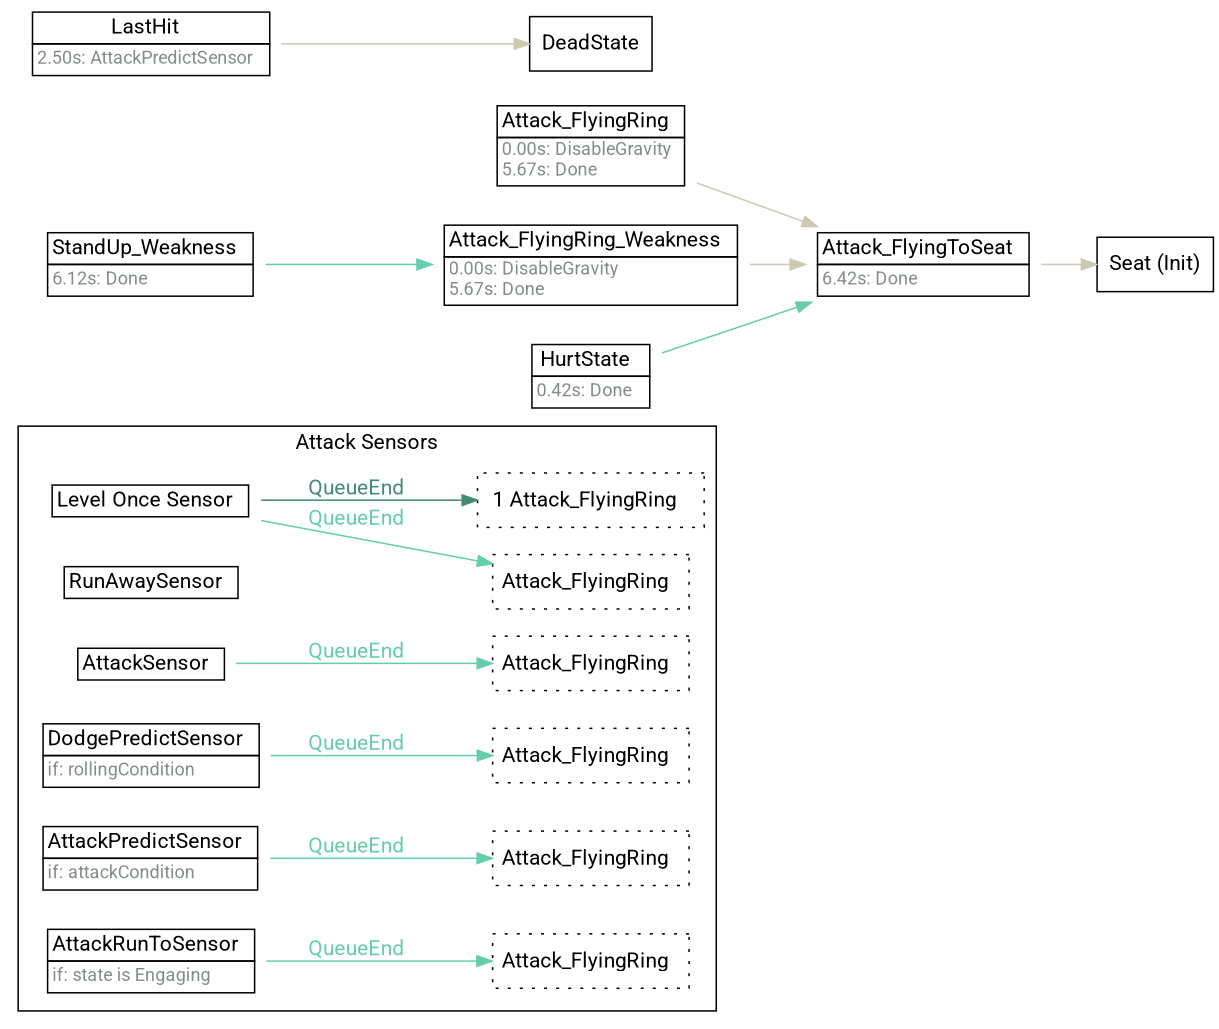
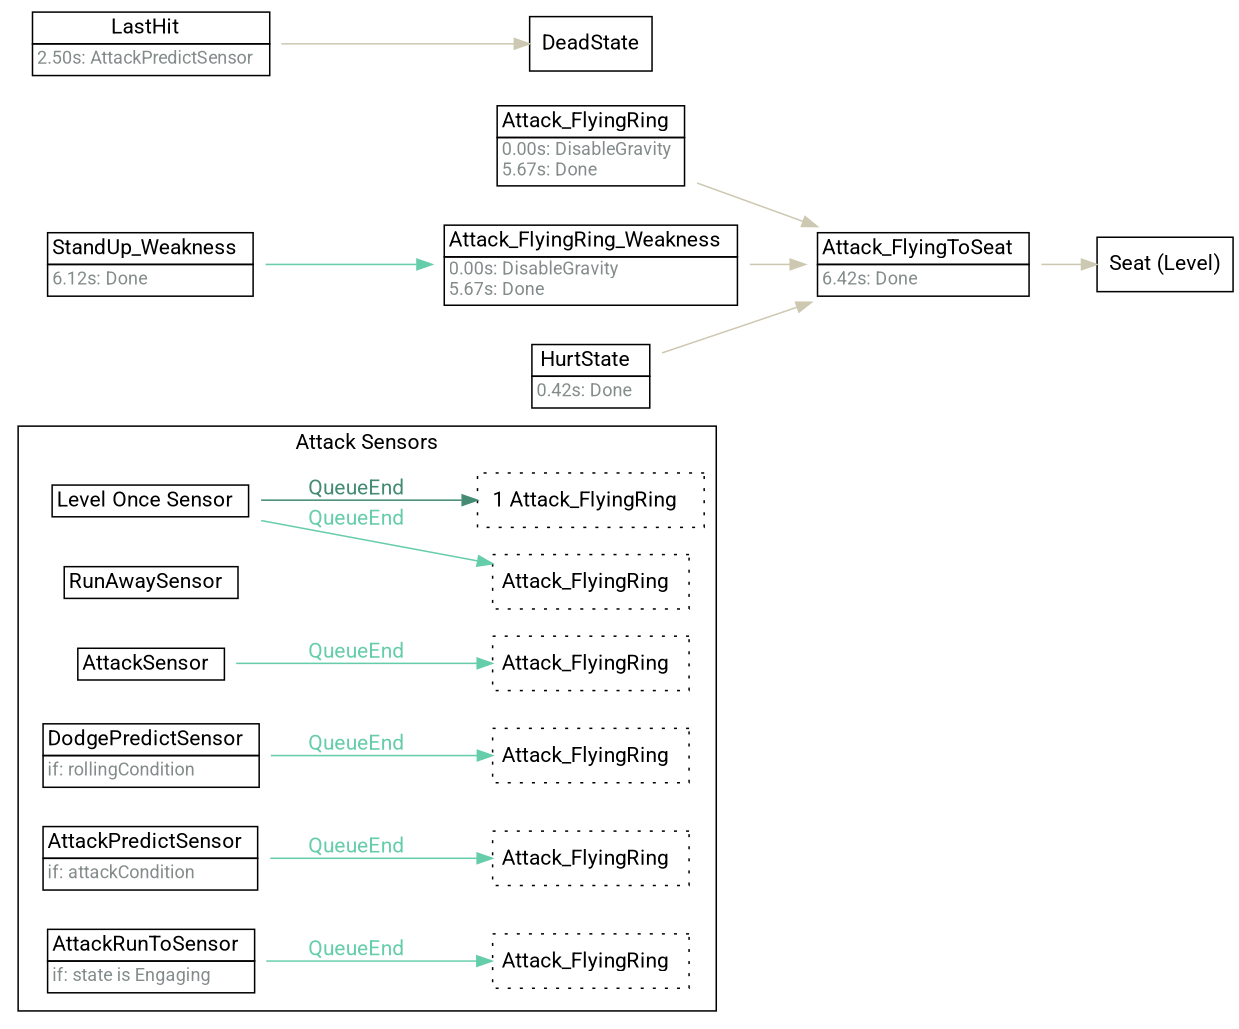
node "Seat (Init)": label "Seat (Init)" -> "Seat (Level)"
edge "HurtState" -> "Attack_FlyingToSeat": color aquamarine3 -> cornsilk3
